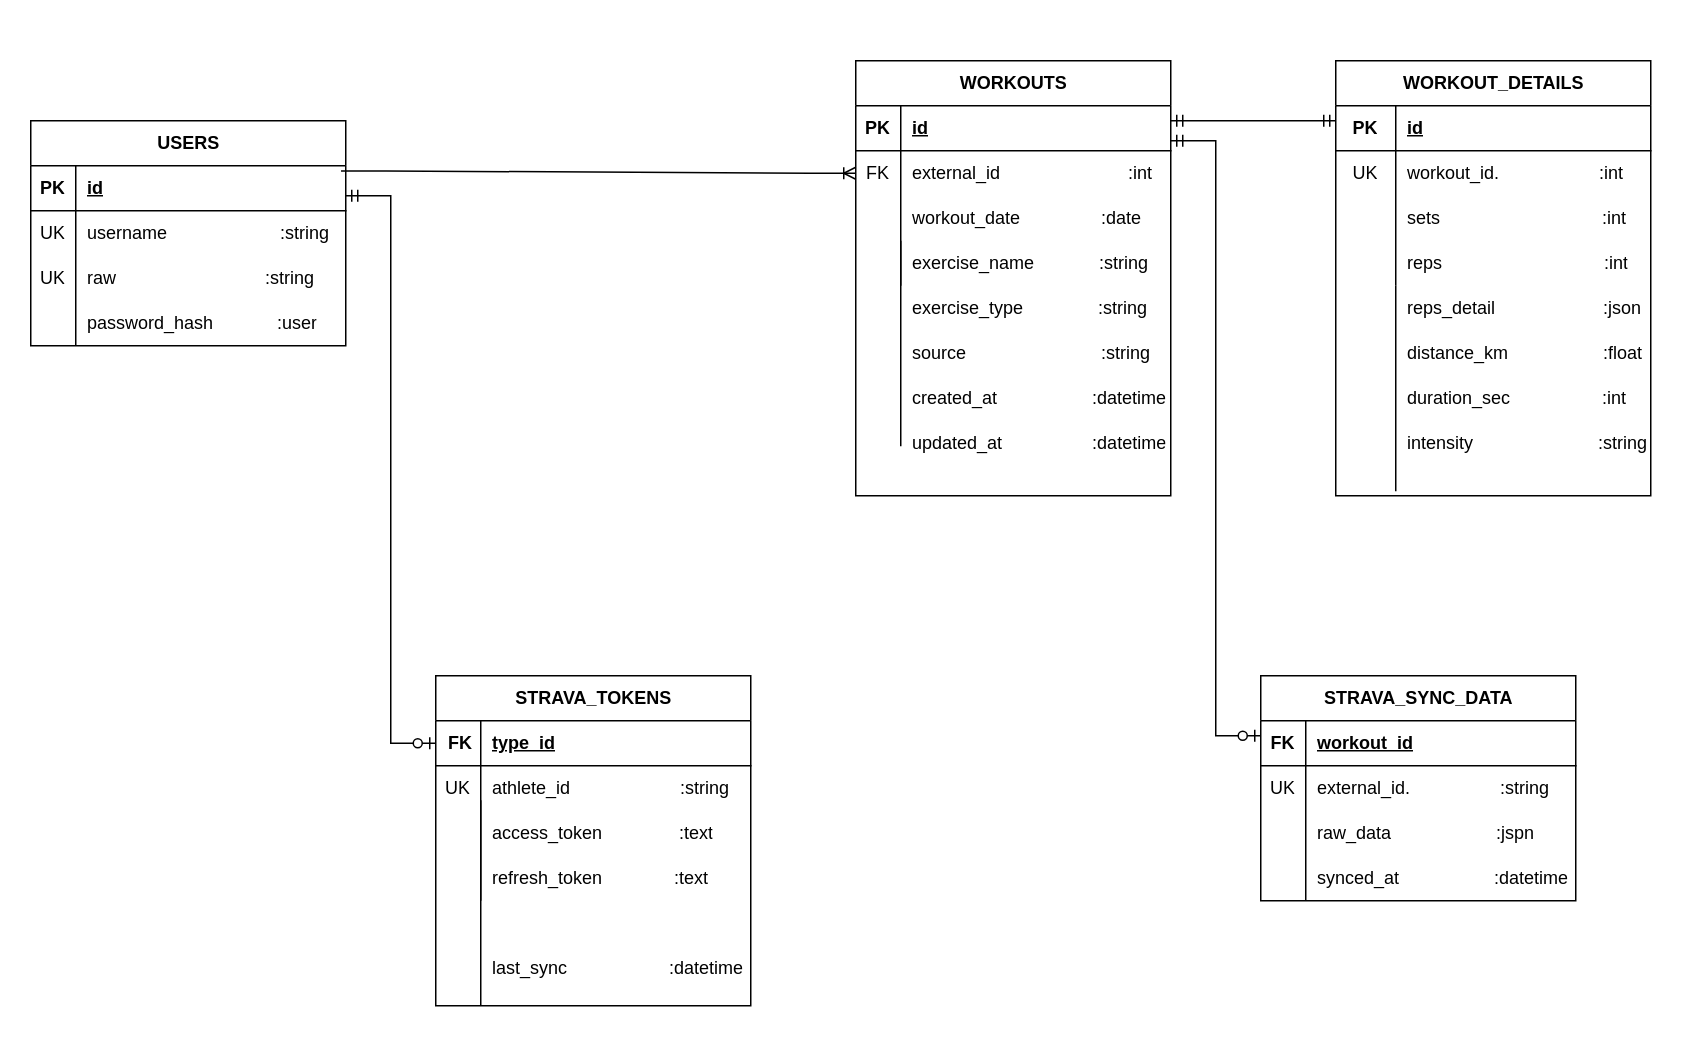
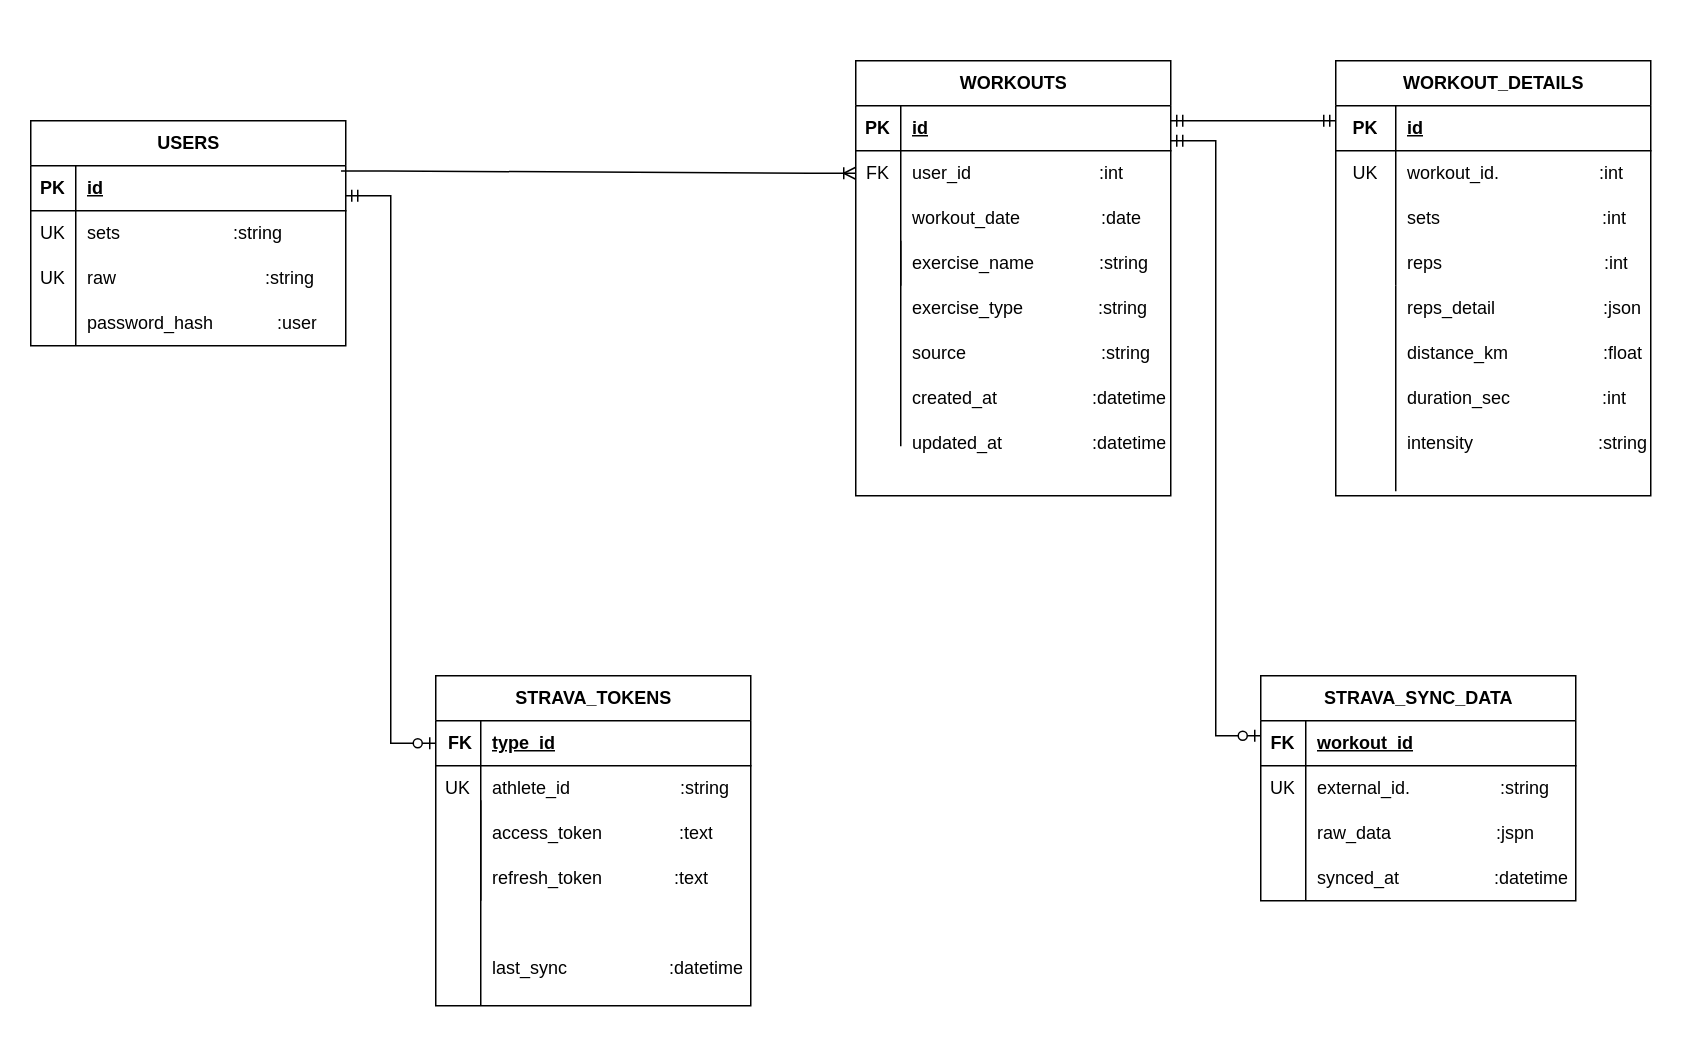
node "external_id :int": label "external_id :int" -> "user_id :int"
node "username :string": label "username :string" -> "sets :string"
